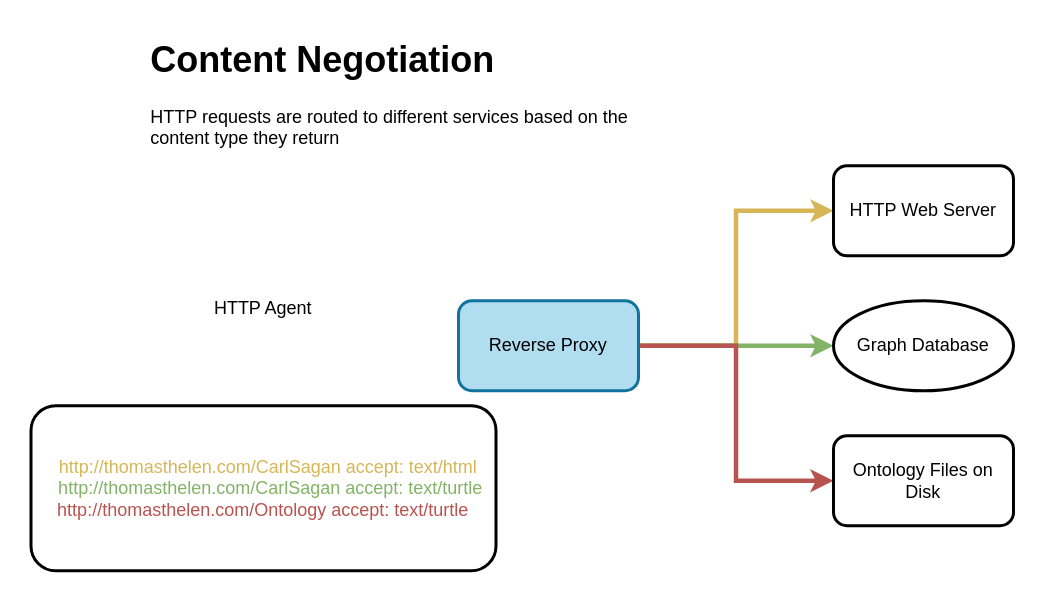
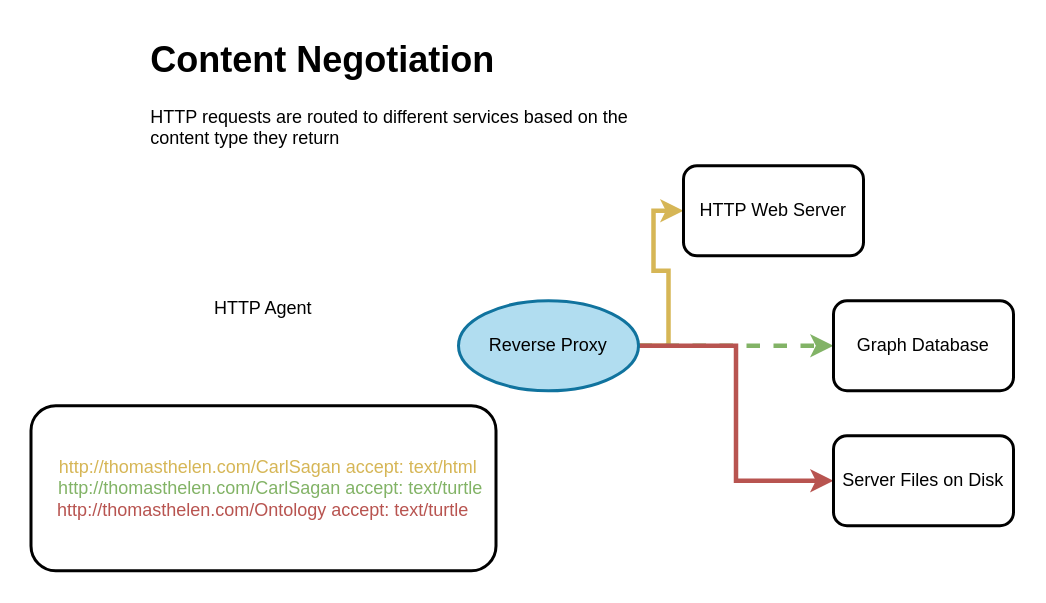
node "HTTP Web Server": moved (923, 211) -> (773, 211)
node "Reverse Proxy": shape rounded rectangle -> ellipse
edge "Reverse Proxy" -> "Graph Database": style solid -> dashed
node "Graph Database": shape ellipse -> rounded rectangle
node "Ontology Files on Disk": label "Ontology Files on Disk" -> "Server Files on Disk"
